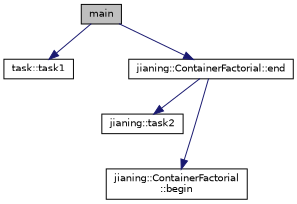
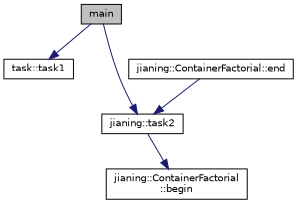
edge "main" -> "jianing::ContainerFactorial::end": now "main" -> "jianing::task2"
edge "jianing::ContainerFactorial::end" -> "jianing::ContainerFactorial ::begin": now "jianing::task2" -> "jianing::ContainerFactorial ::begin"
